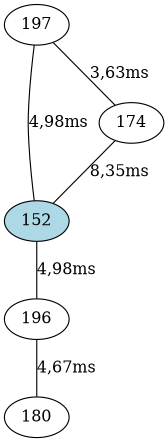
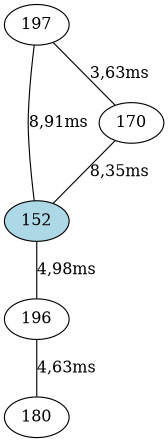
edge "197" -- "152": label "4,98ms" -> "8,91ms"
node "174": label "174" -> "170"
edge "196" -- "180": label "4,67ms" -> "4,63ms"
